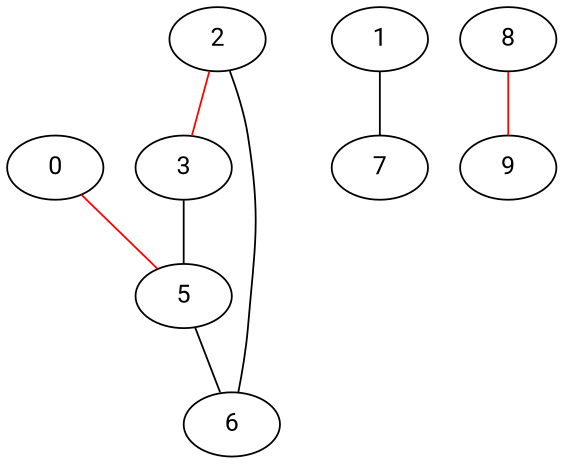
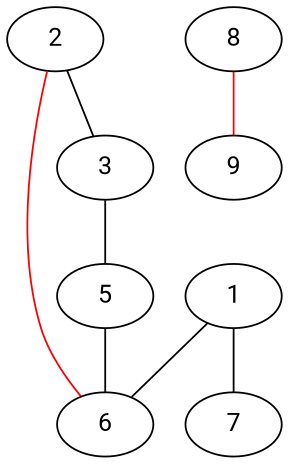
edge "2" -- "3": color red -> black
node "0": removed
edge "2" -- "6": color black -> red
edge "1" -- "6": added
